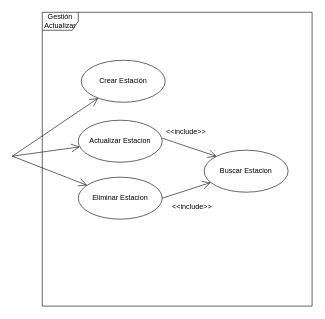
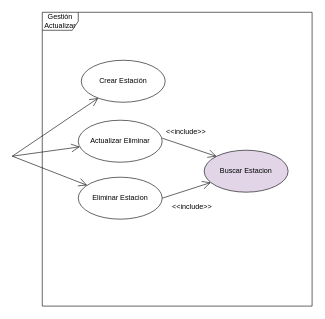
node "Actualizar Estacion": label "Actualizar Estacion" -> "Actualizar Eliminar"
node "Buscar Estacion": fillcolor #ffffff -> #e1d5e7
